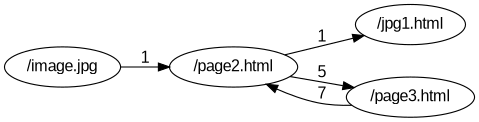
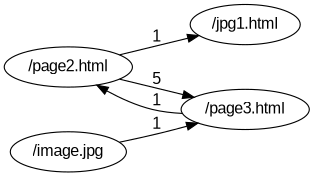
edge "/image.jpg" -> "/page2.html": now "/image.jpg" -> "/page3.html"
edge "/page3.html" -> "/page2.html": label "7" -> "1"
